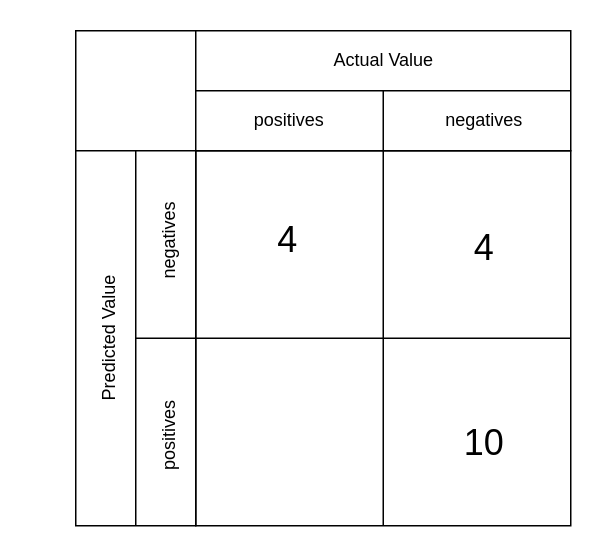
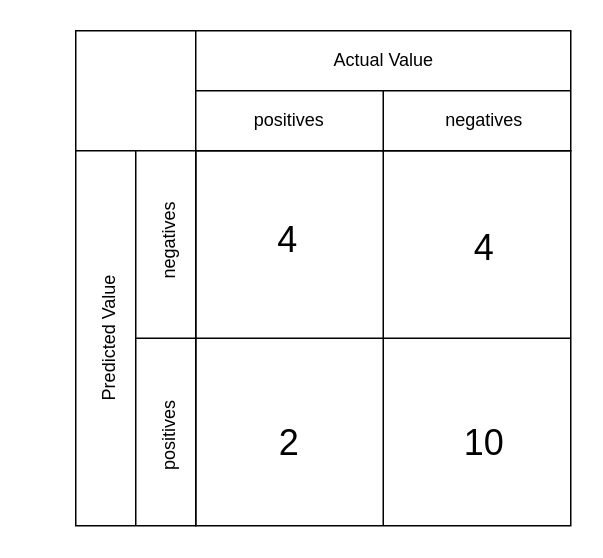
node "2": added
